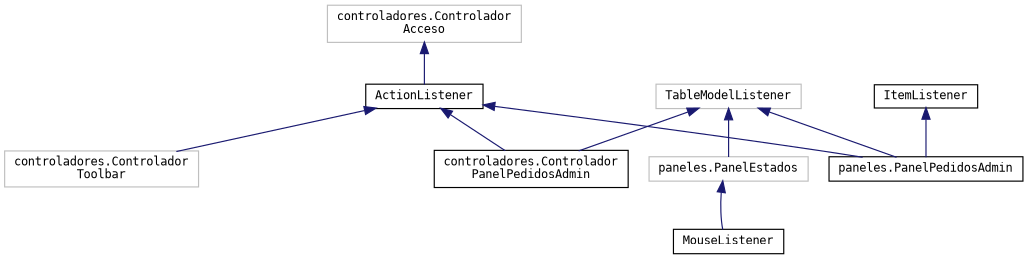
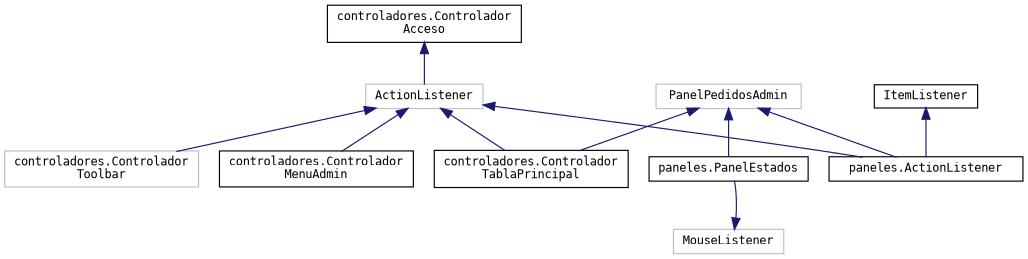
node "controladores.Controlador Acceso": color grey75 -> black
node "ActionListener": color black -> grey75
node "TableModelListener": label "TableModelListener" -> "PanelPedidosAdmin"
node "controladores.Controlador MenuAdmin": added
node "controladores.Controlador PanelPedidosAdmin": label "controladores.Controlador PanelPedidosAdmin" -> "controladores.Controlador TablaPrincipal"
node "paneles.PanelEstados": color grey75 -> black
node "paneles.PanelPedidosAdmin": label "paneles.PanelPedidosAdmin" -> "paneles.ActionListener"
edge "MouseListener" -> "paneles.PanelEstados": reversed
node "MouseListener": color black -> grey75
